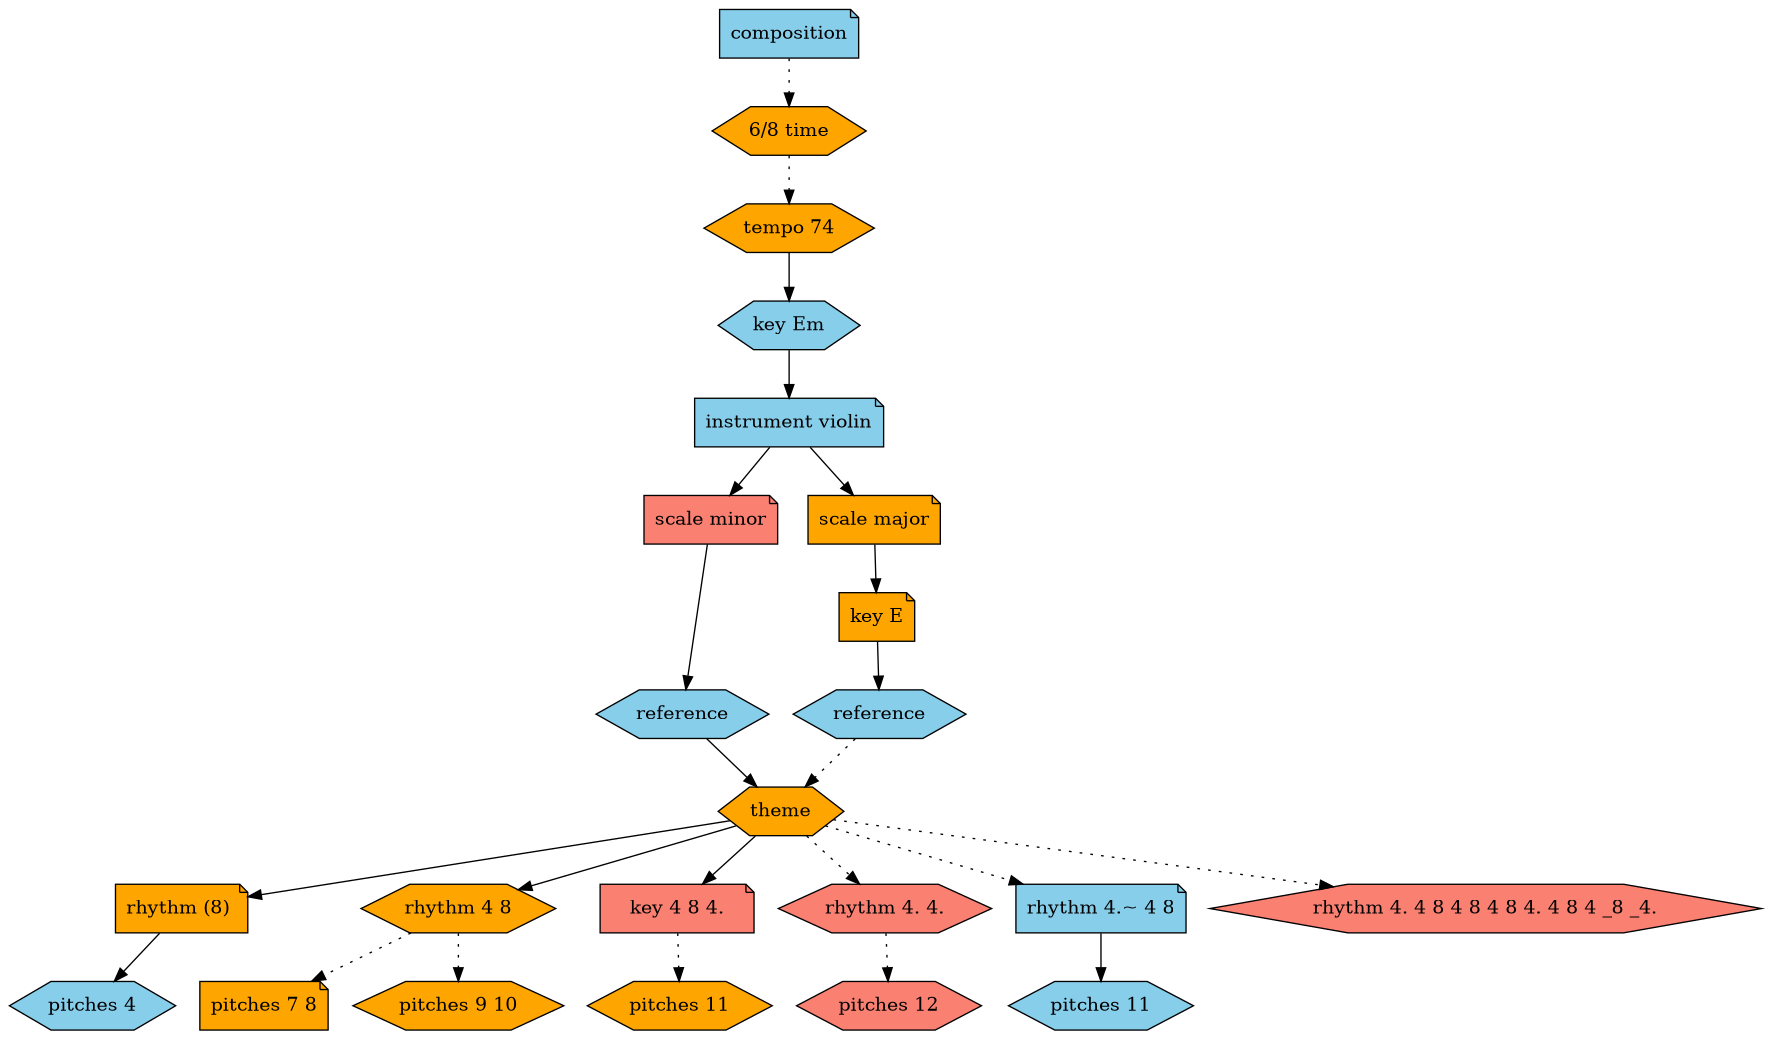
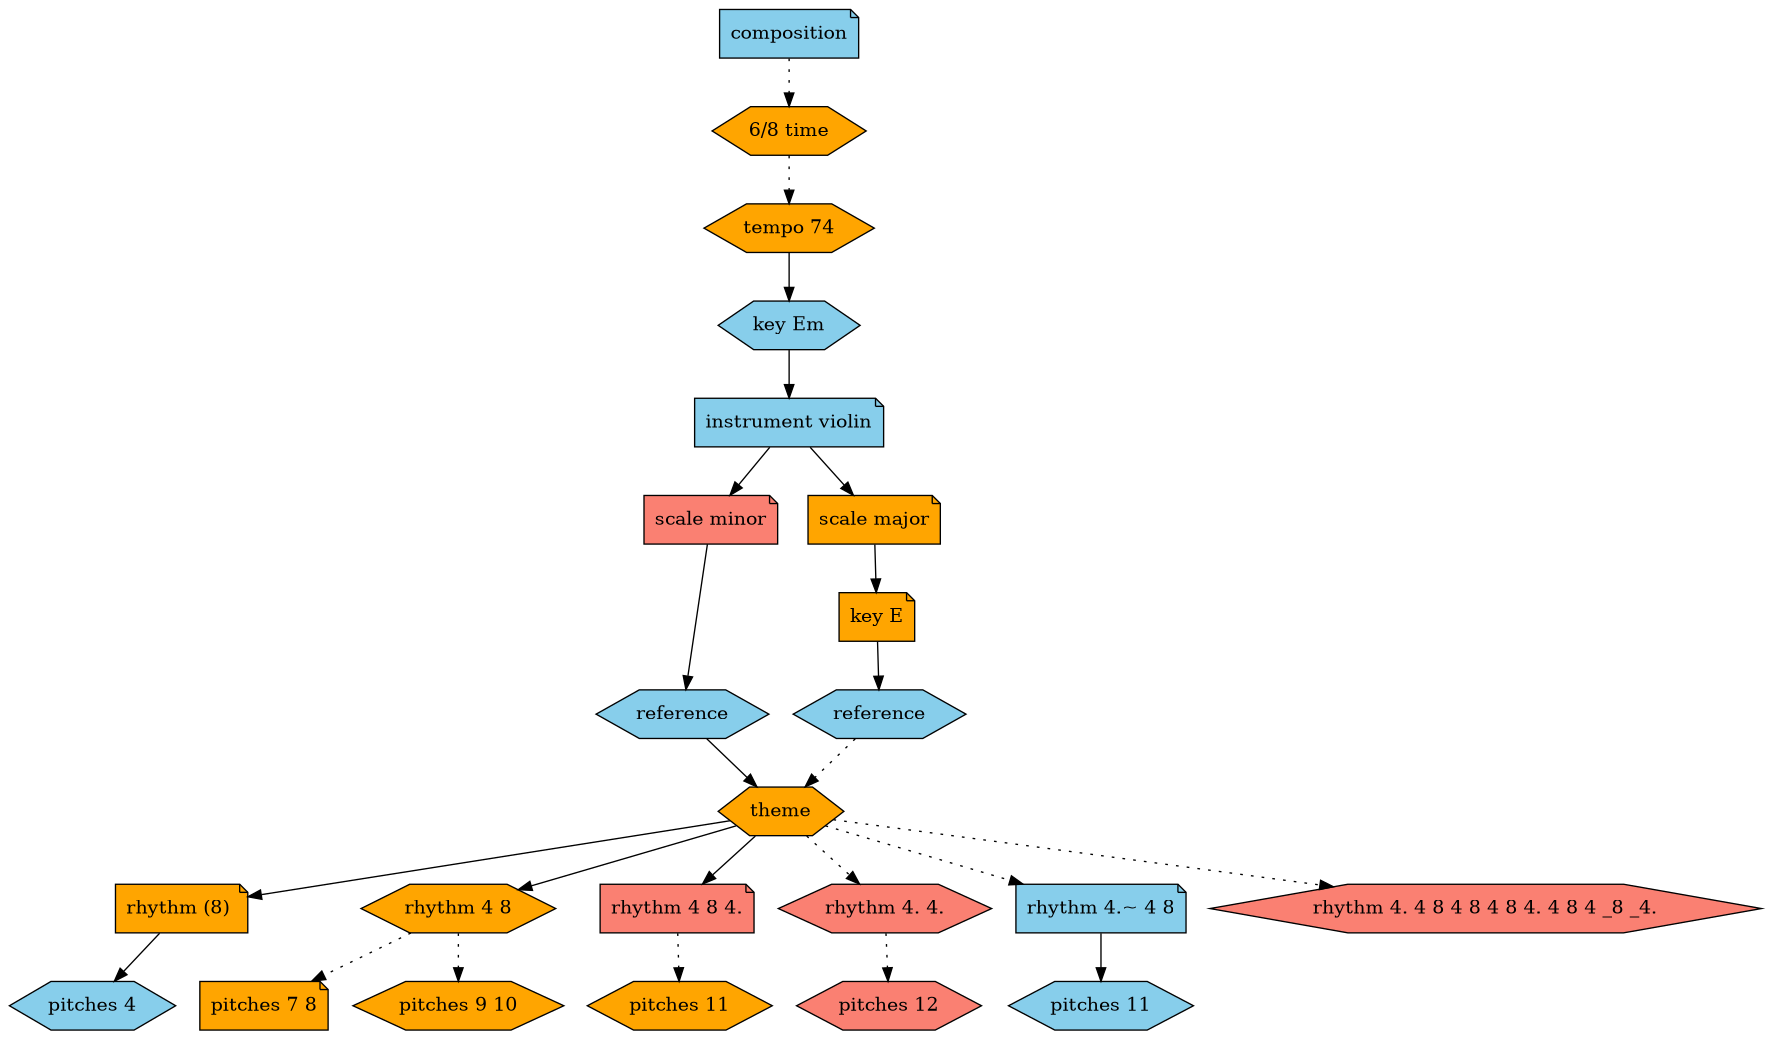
node "key 4 8 4.": label "key 4 8 4." -> "rhythm 4 8 4."
